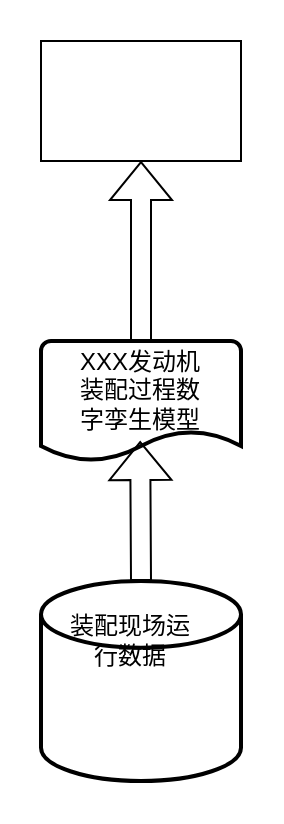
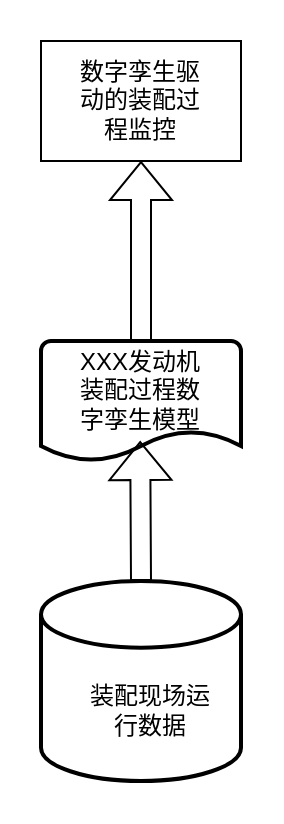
node "数字孪生驱动的装配过程监控": added
node "装配现场运行数据": moved (131, 641) -> (151, 711)
